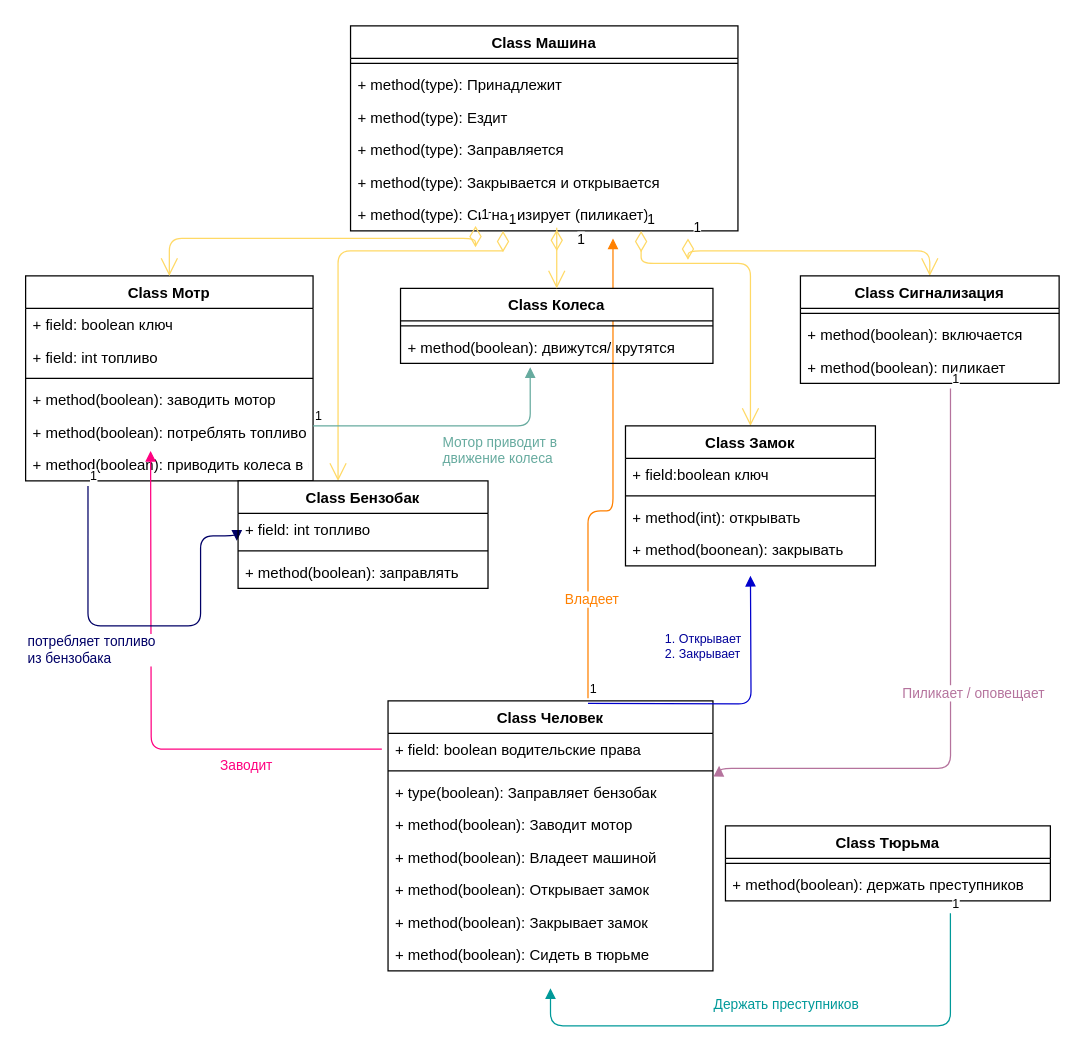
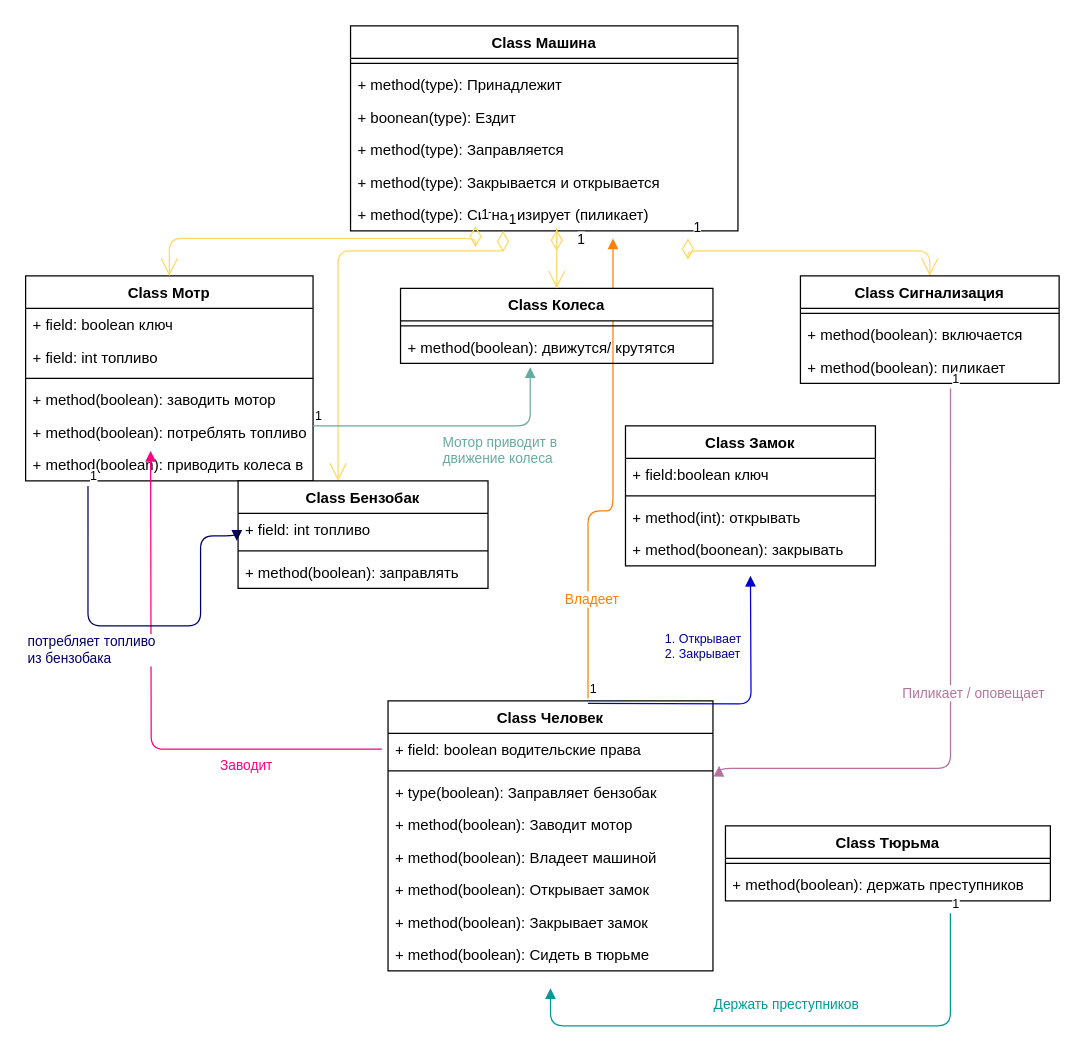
node "+ method(type): Ездит": label "+ method(type): Ездит" -> "+ boonean(type): Ездит"
edge "Class Машина" -- "Class Замок": removed, label "1"
